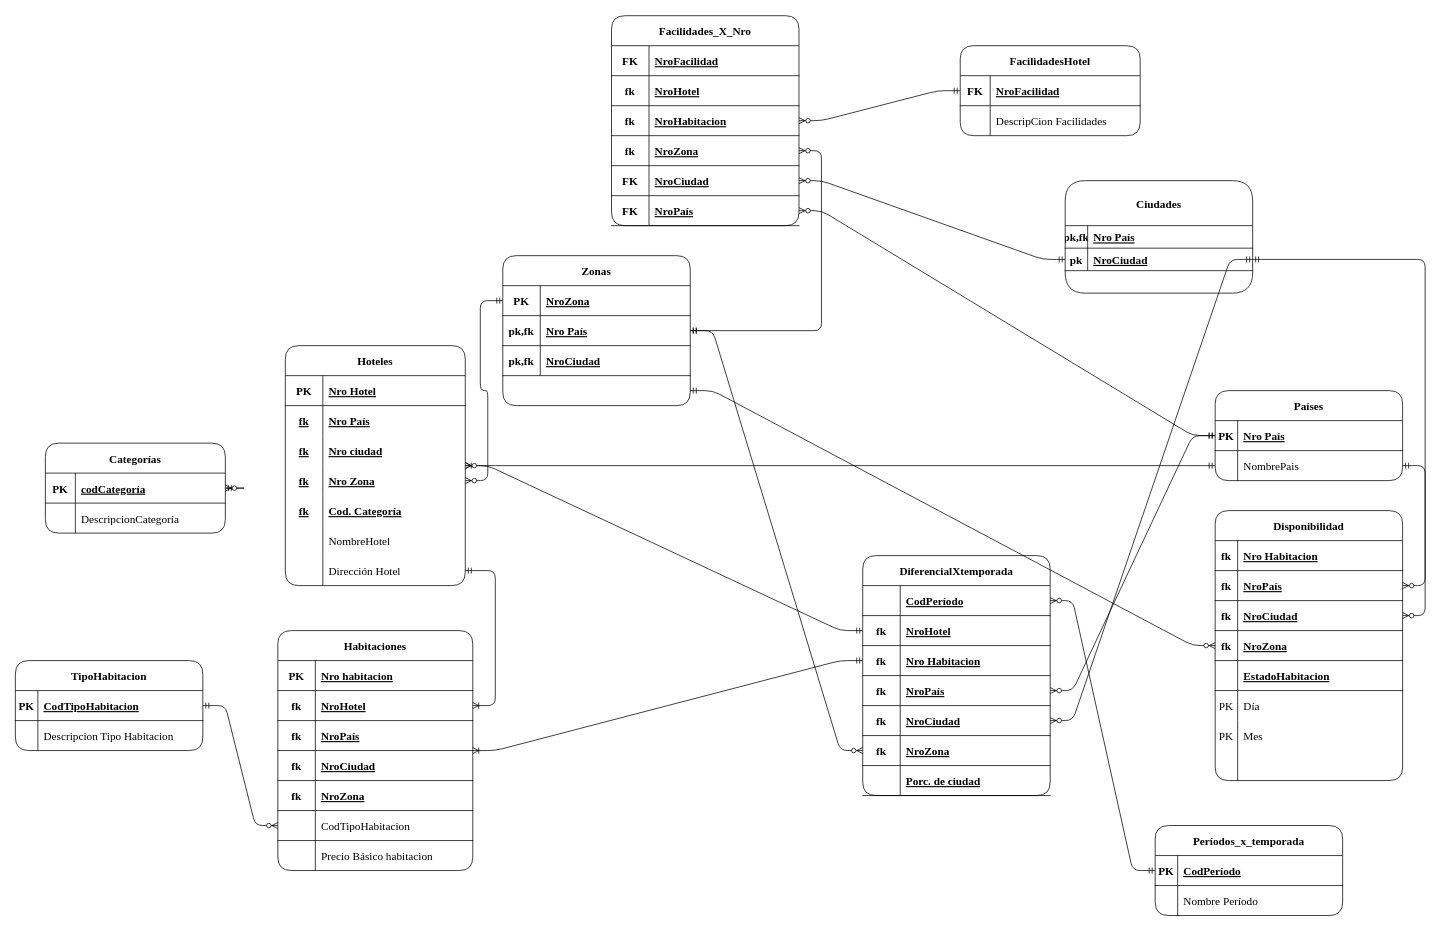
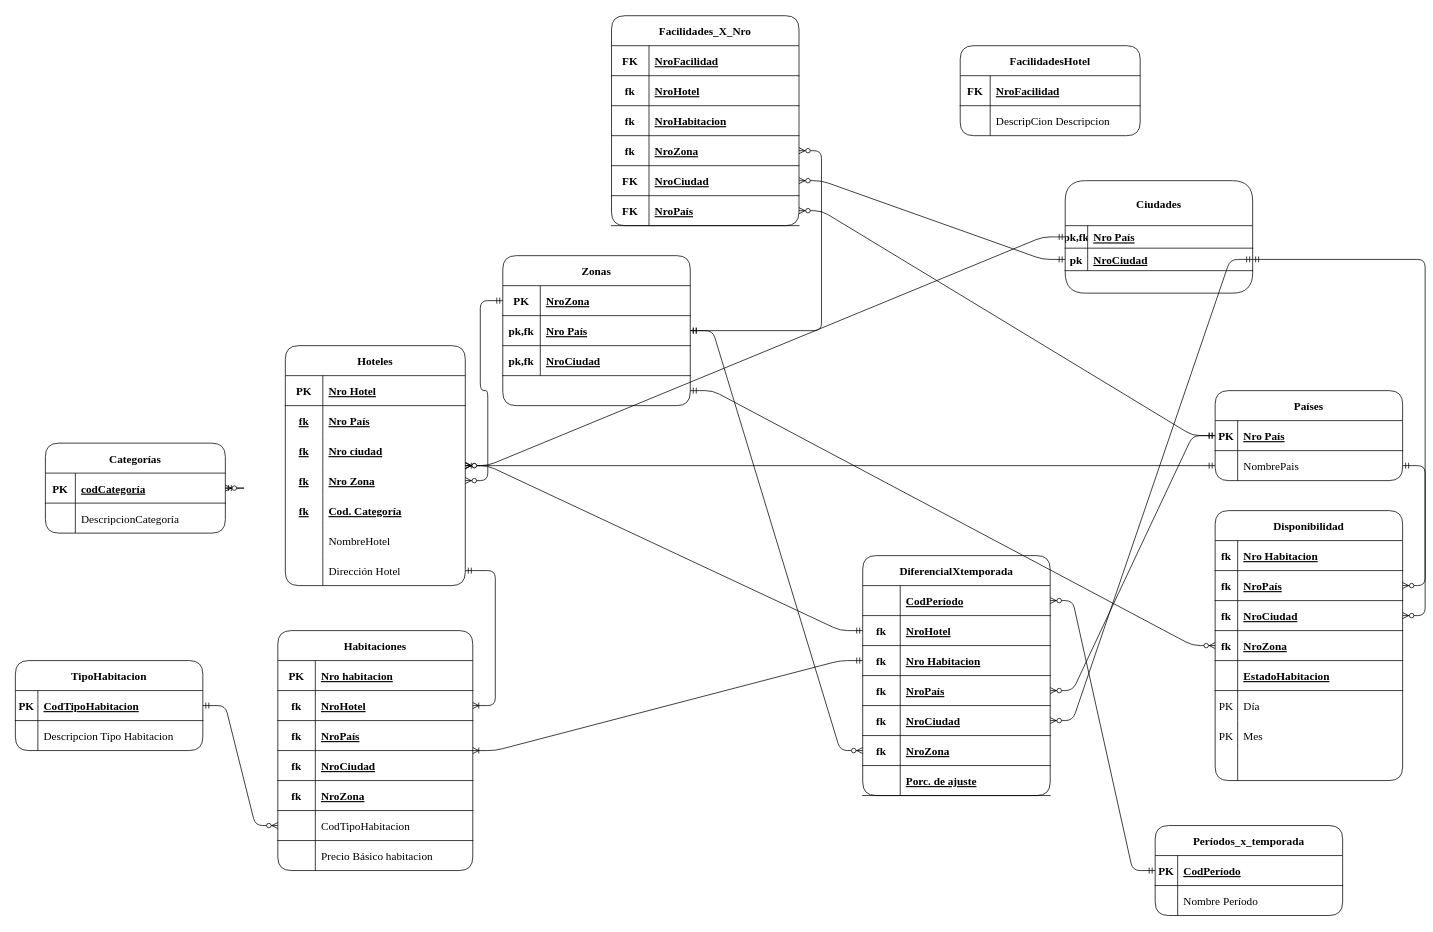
edge "FacilidadesHotel" -- "Facilidades_X_Nro": removed
node "DescripCion Facilidades": label "DescripCion Facilidades" -> "DescripCion Descripcion"
edge "Ciudades" -- "Hoteles": added
node "Porc. de ciudad": label "Porc. de ciudad" -> "Porc. de ajuste"
